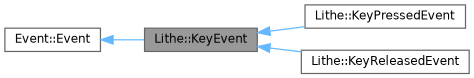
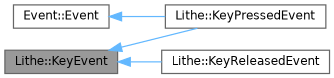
edge "Lithe::KeyEvent" -> "Event::Event": now "Lithe::KeyPressedEvent" -> "Event::Event"
